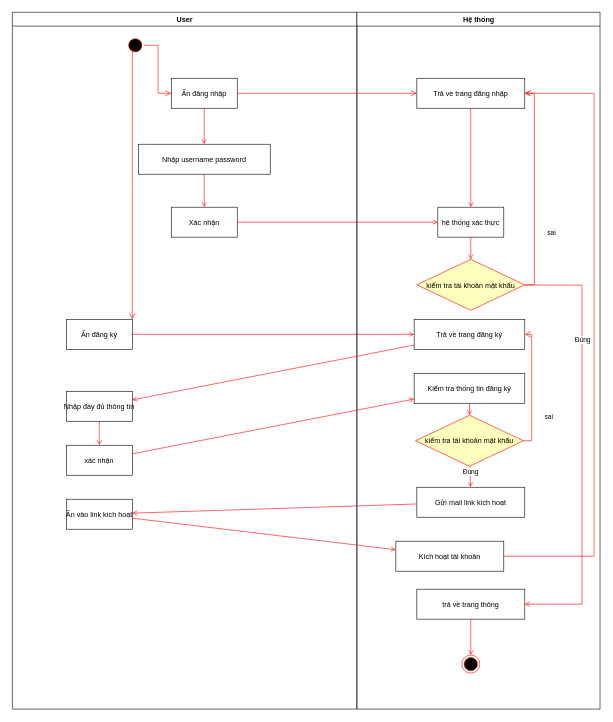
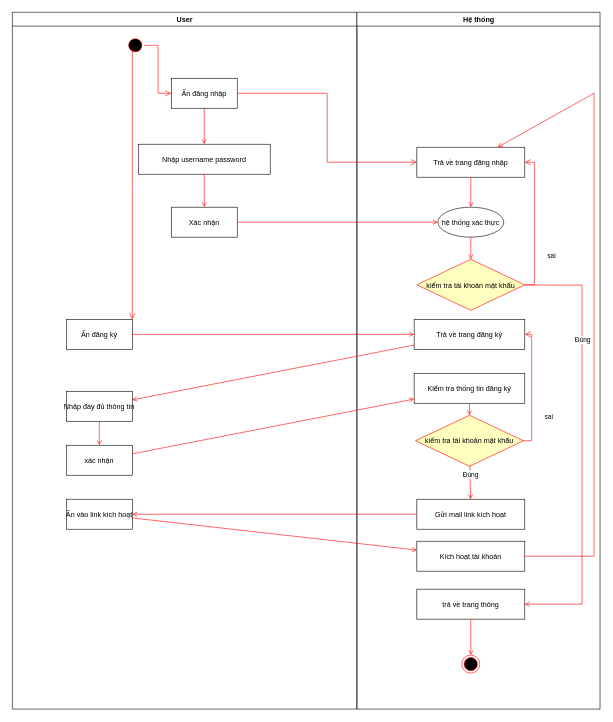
node "Trả về trang đăng nhập": moved (471, 93) -> (471, 162)
node "hệ thống xác thực": shape rectangle -> ellipse
node "Gửi mail link kích hoạt": moved (471, 503) -> (471, 515)
node "Kích hoạt tài khoản": moved (450, 557) -> (471, 557)
